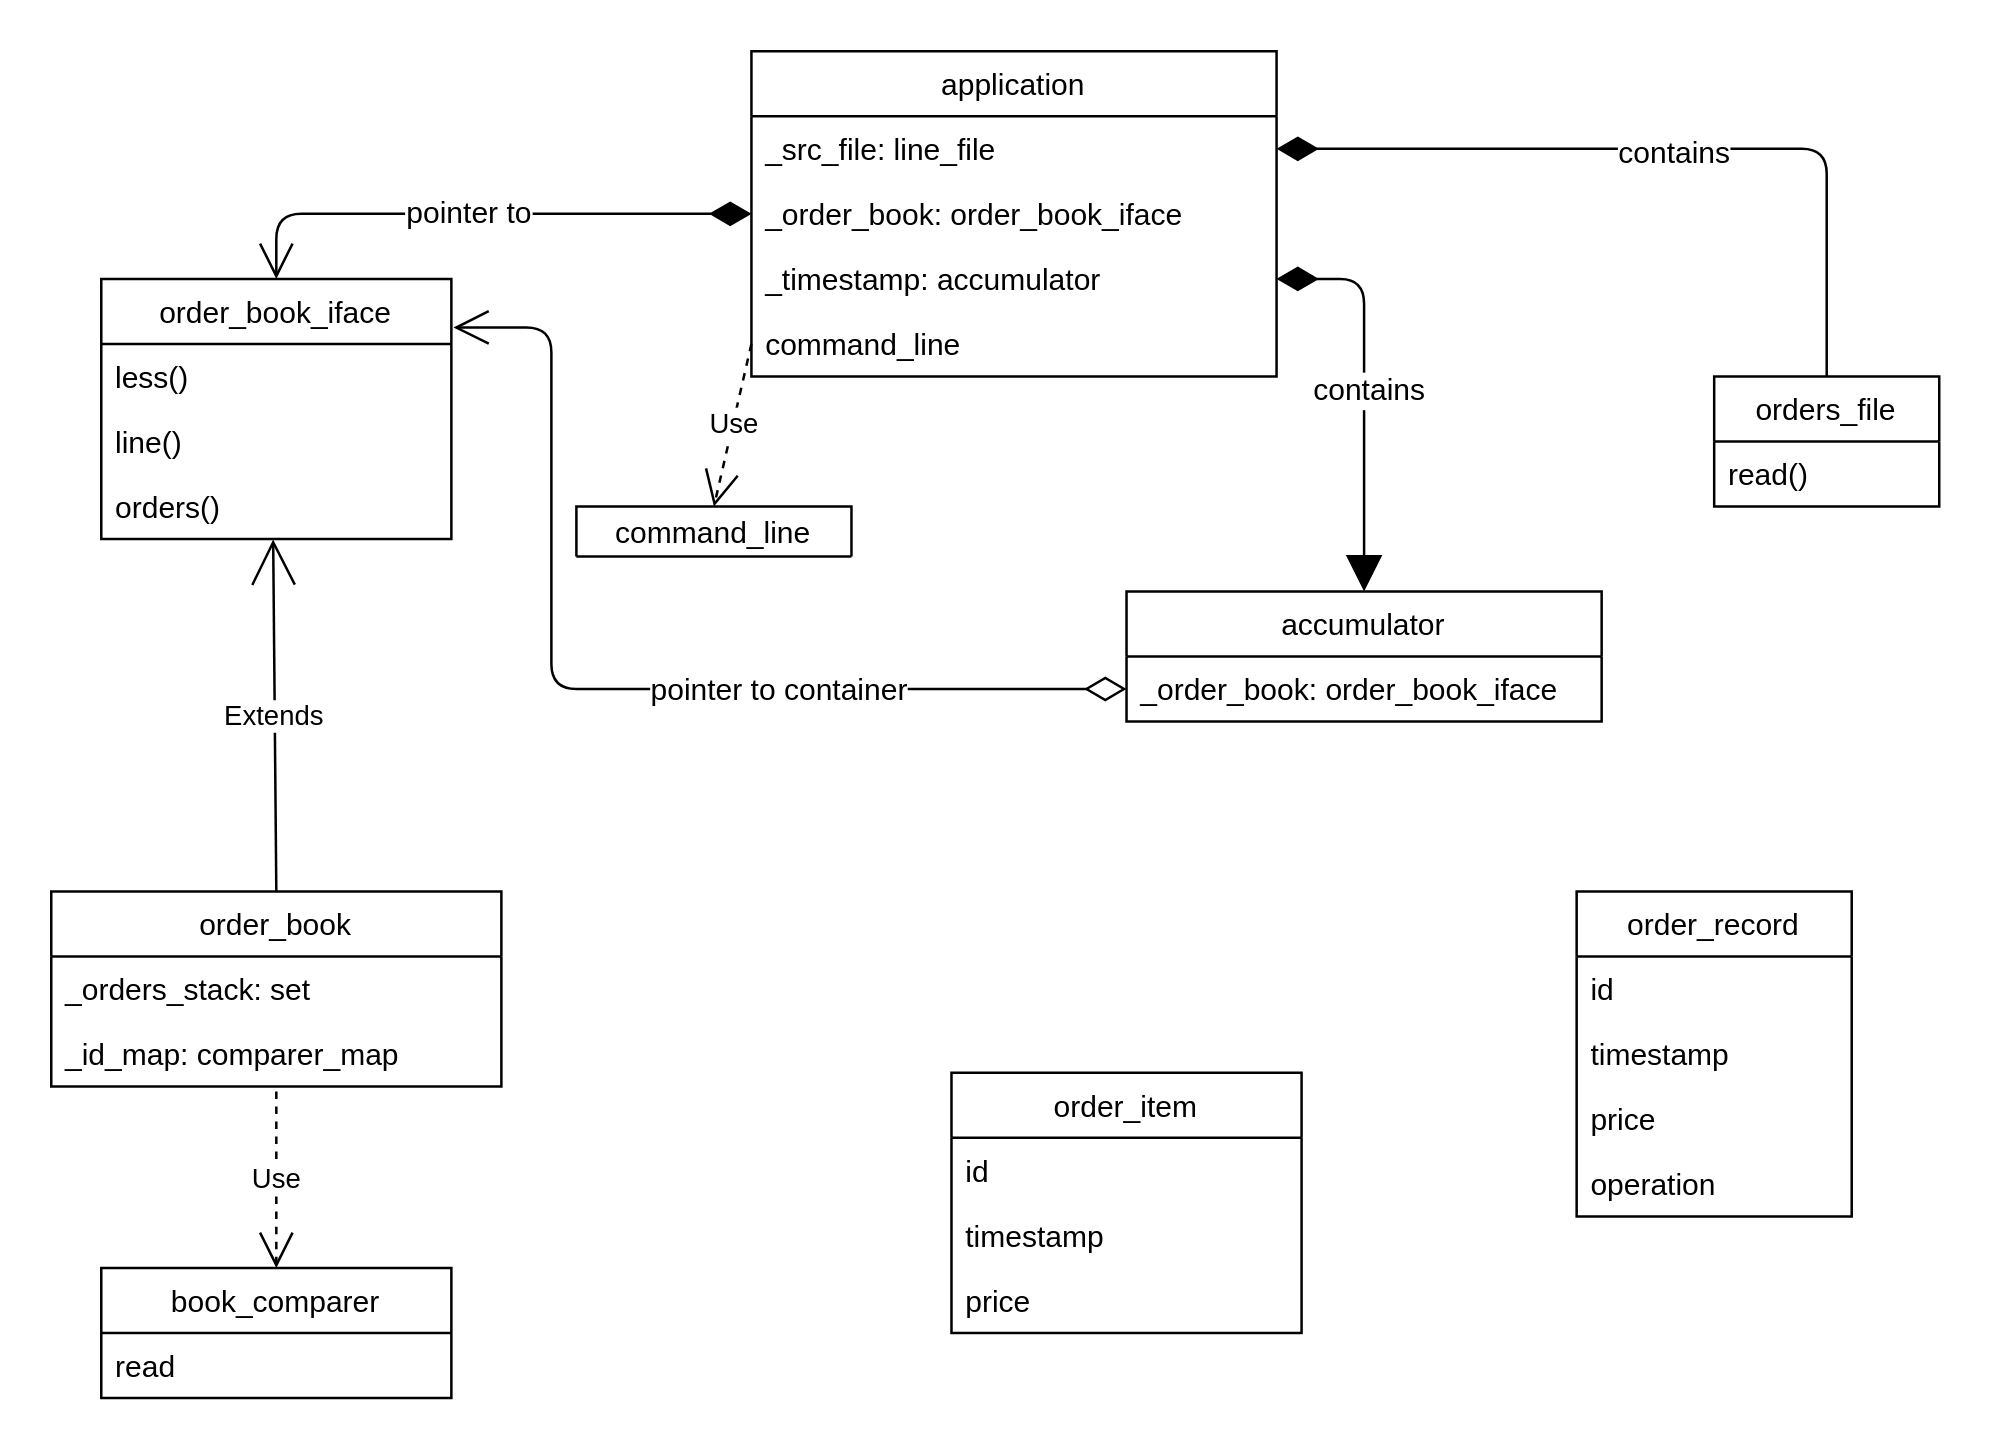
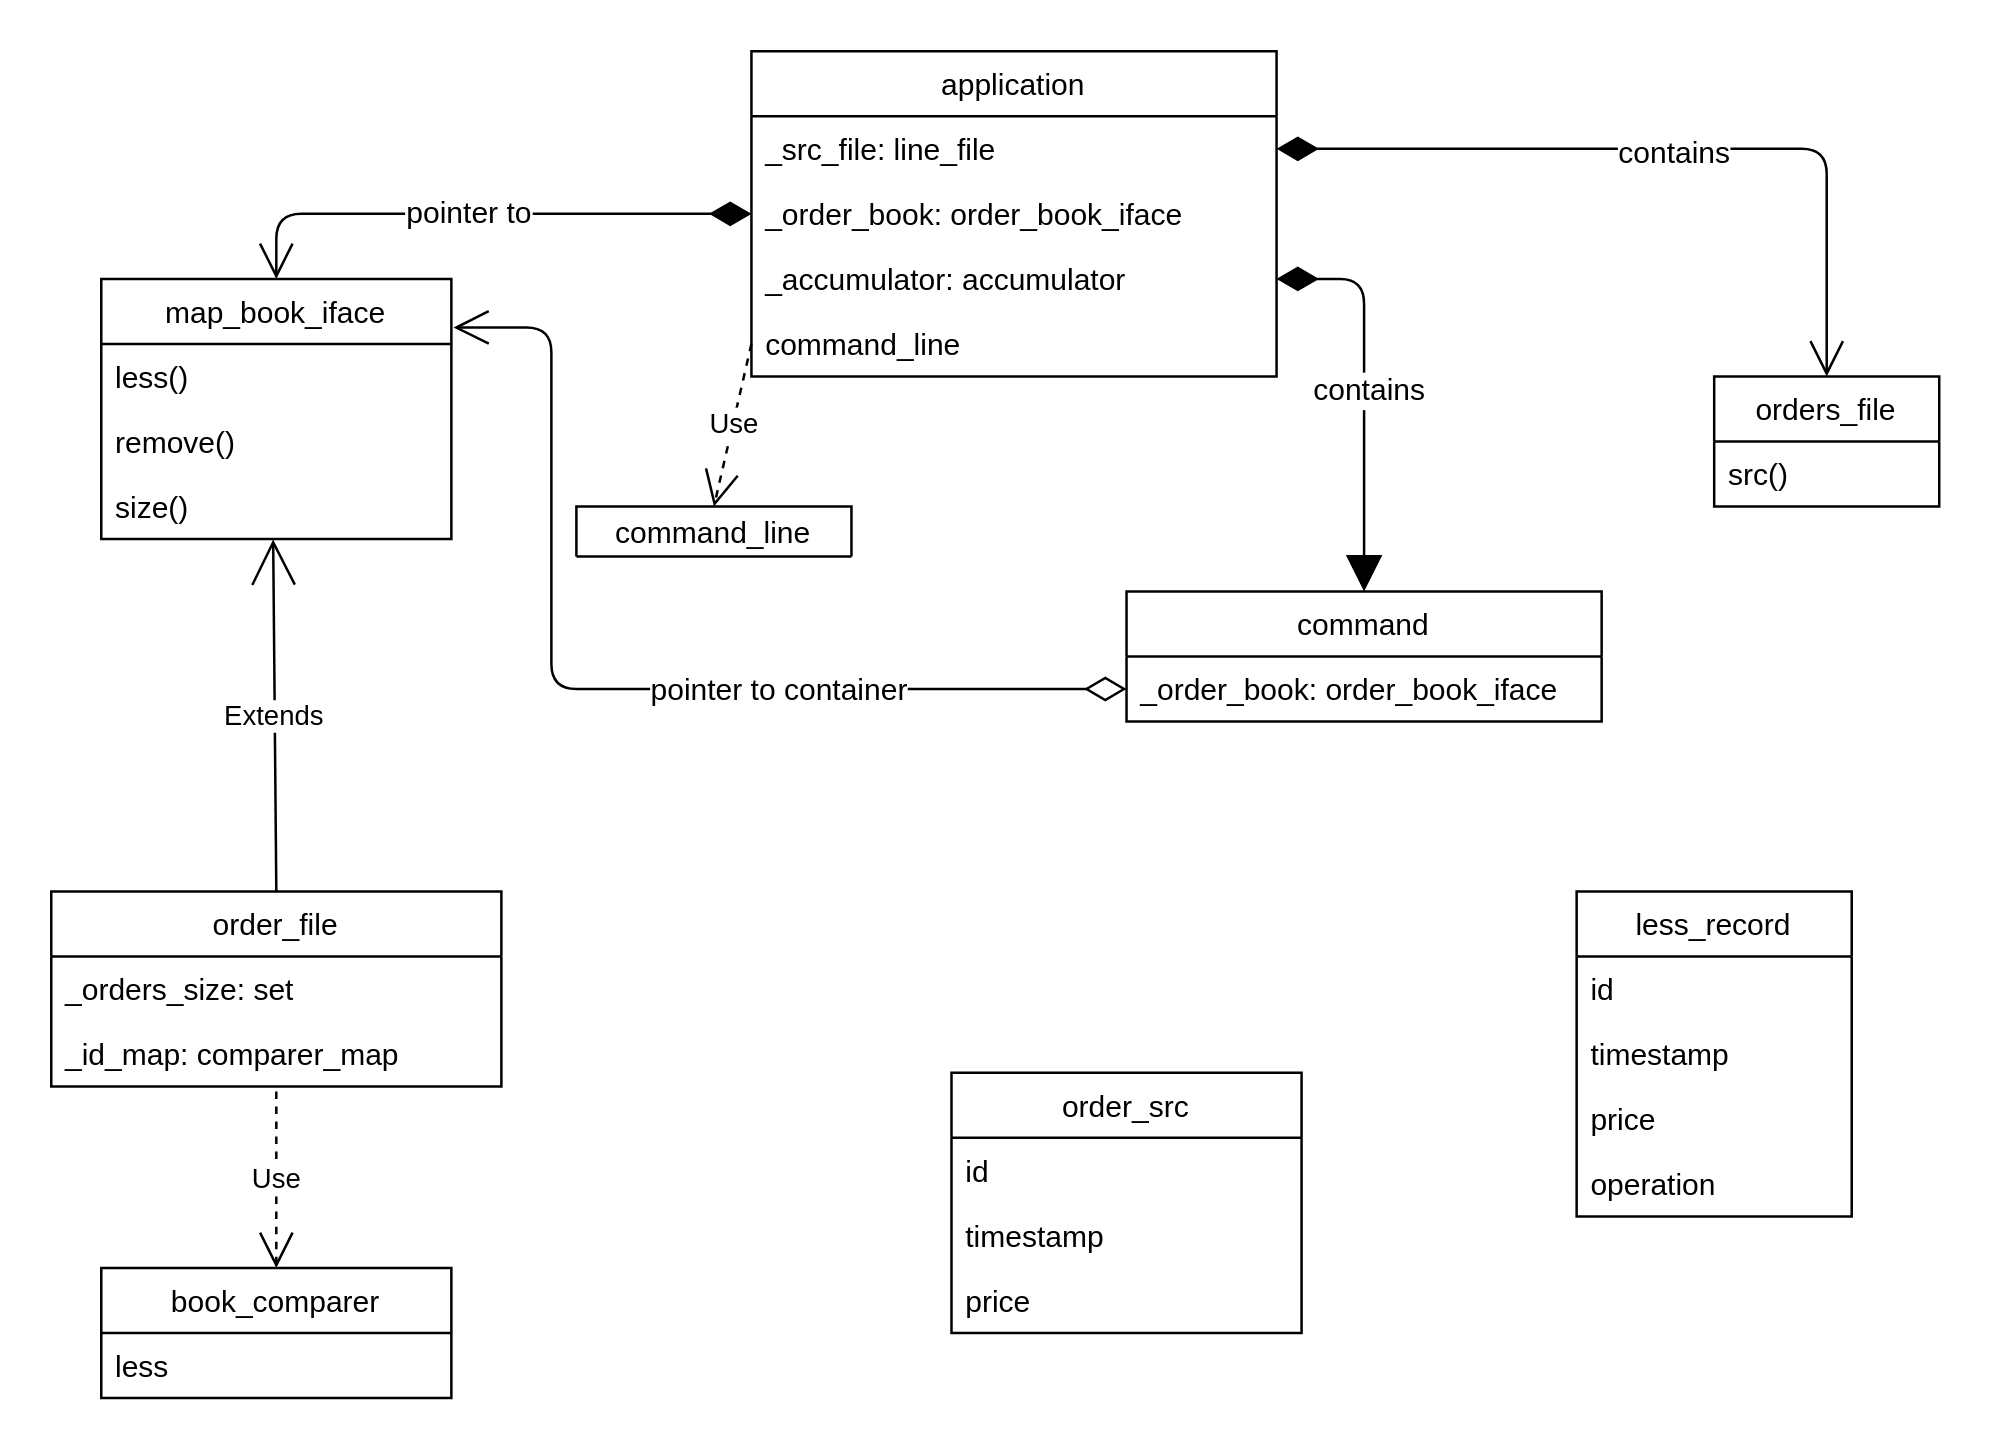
node "_timestamp: accumulator": label "_timestamp: accumulator" -> "_accumulator: accumulator"
node "order_book_iface": label "order_book_iface" -> "map_book_iface"
edge "orders_file" -> "_src_file: line_file": arrowhead none -> open
node "line()": label "line()" -> "remove()"
node "read()": label "read()" -> "src()"
node "orders()": label "orders()" -> "size()"
node "accumulator": label "accumulator" -> "command"
node "order_book": label "order_book" -> "order_file"
node "order_record": label "order_record" -> "less_record"
node "_orders_stack: set": label "_orders_stack: set" -> "_orders_size: set"
node "order_item": label "order_item" -> "order_src"
node "read": label "read" -> "less"
